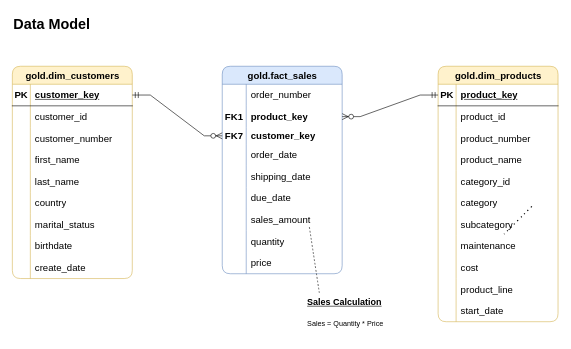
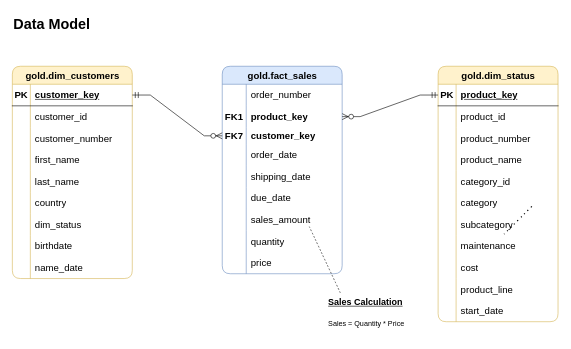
node "gold.dim_products": label "gold.dim_products" -> "gold.dim_status"
node "marital_status": label "marital_status" -> "dim_status"
node "create_date": label "create_date" -> "name_date"
node "Sales CalculationSales = Quantity * Price": moved (357, 312) -> (378, 312)
